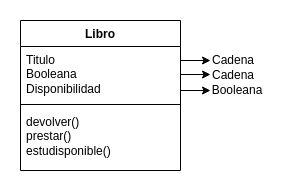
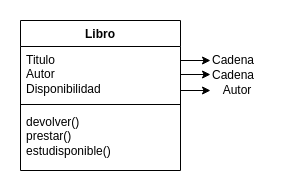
node "Titulo Booleana Disponibilidad": label "Titulo Booleana Disponibilidad" -> "Titulo Autor Disponibilidad"
node "Booleana": label "Booleana" -> "Autor"
